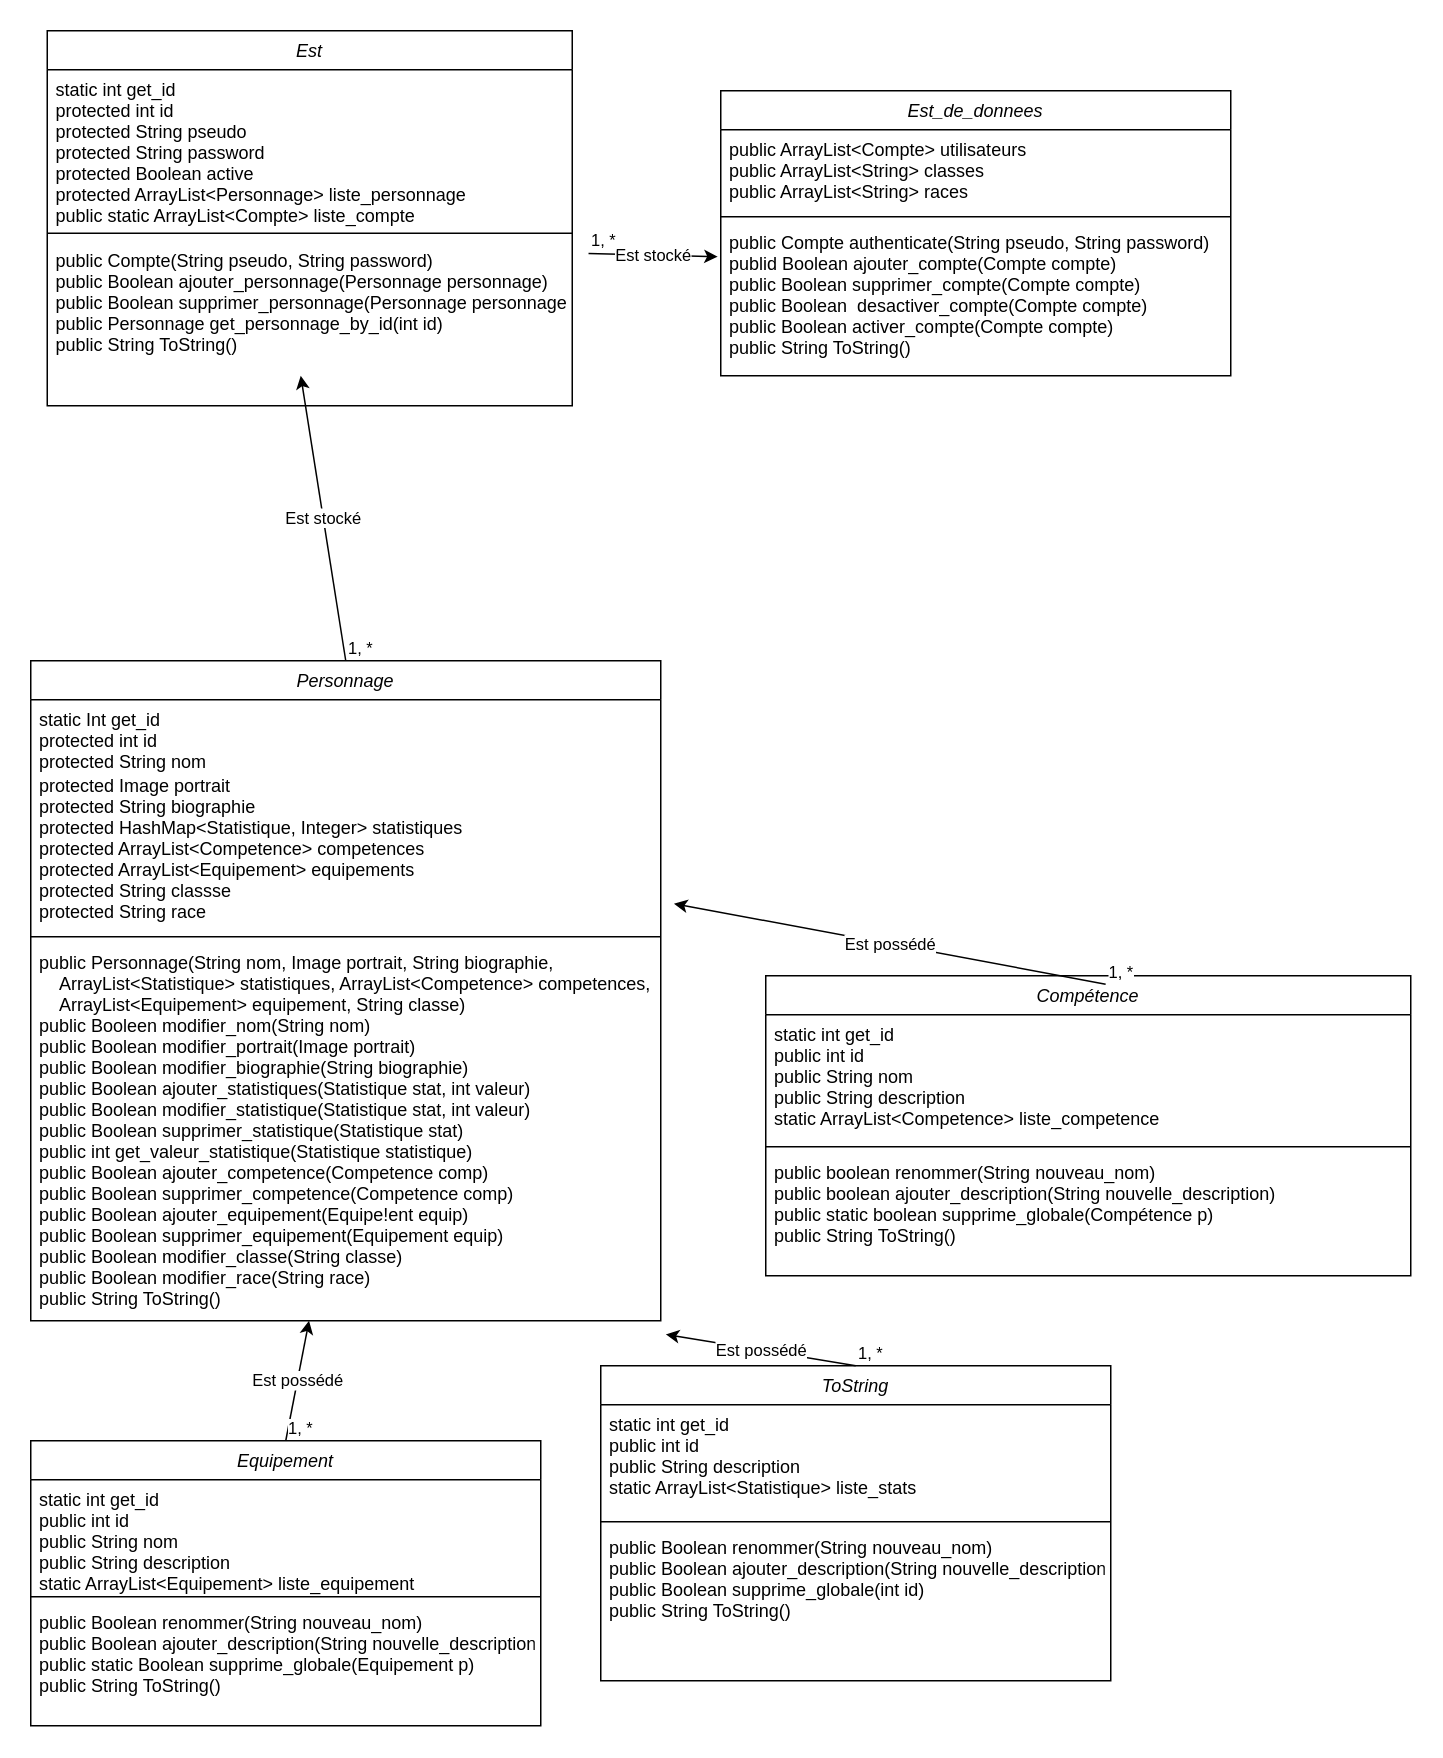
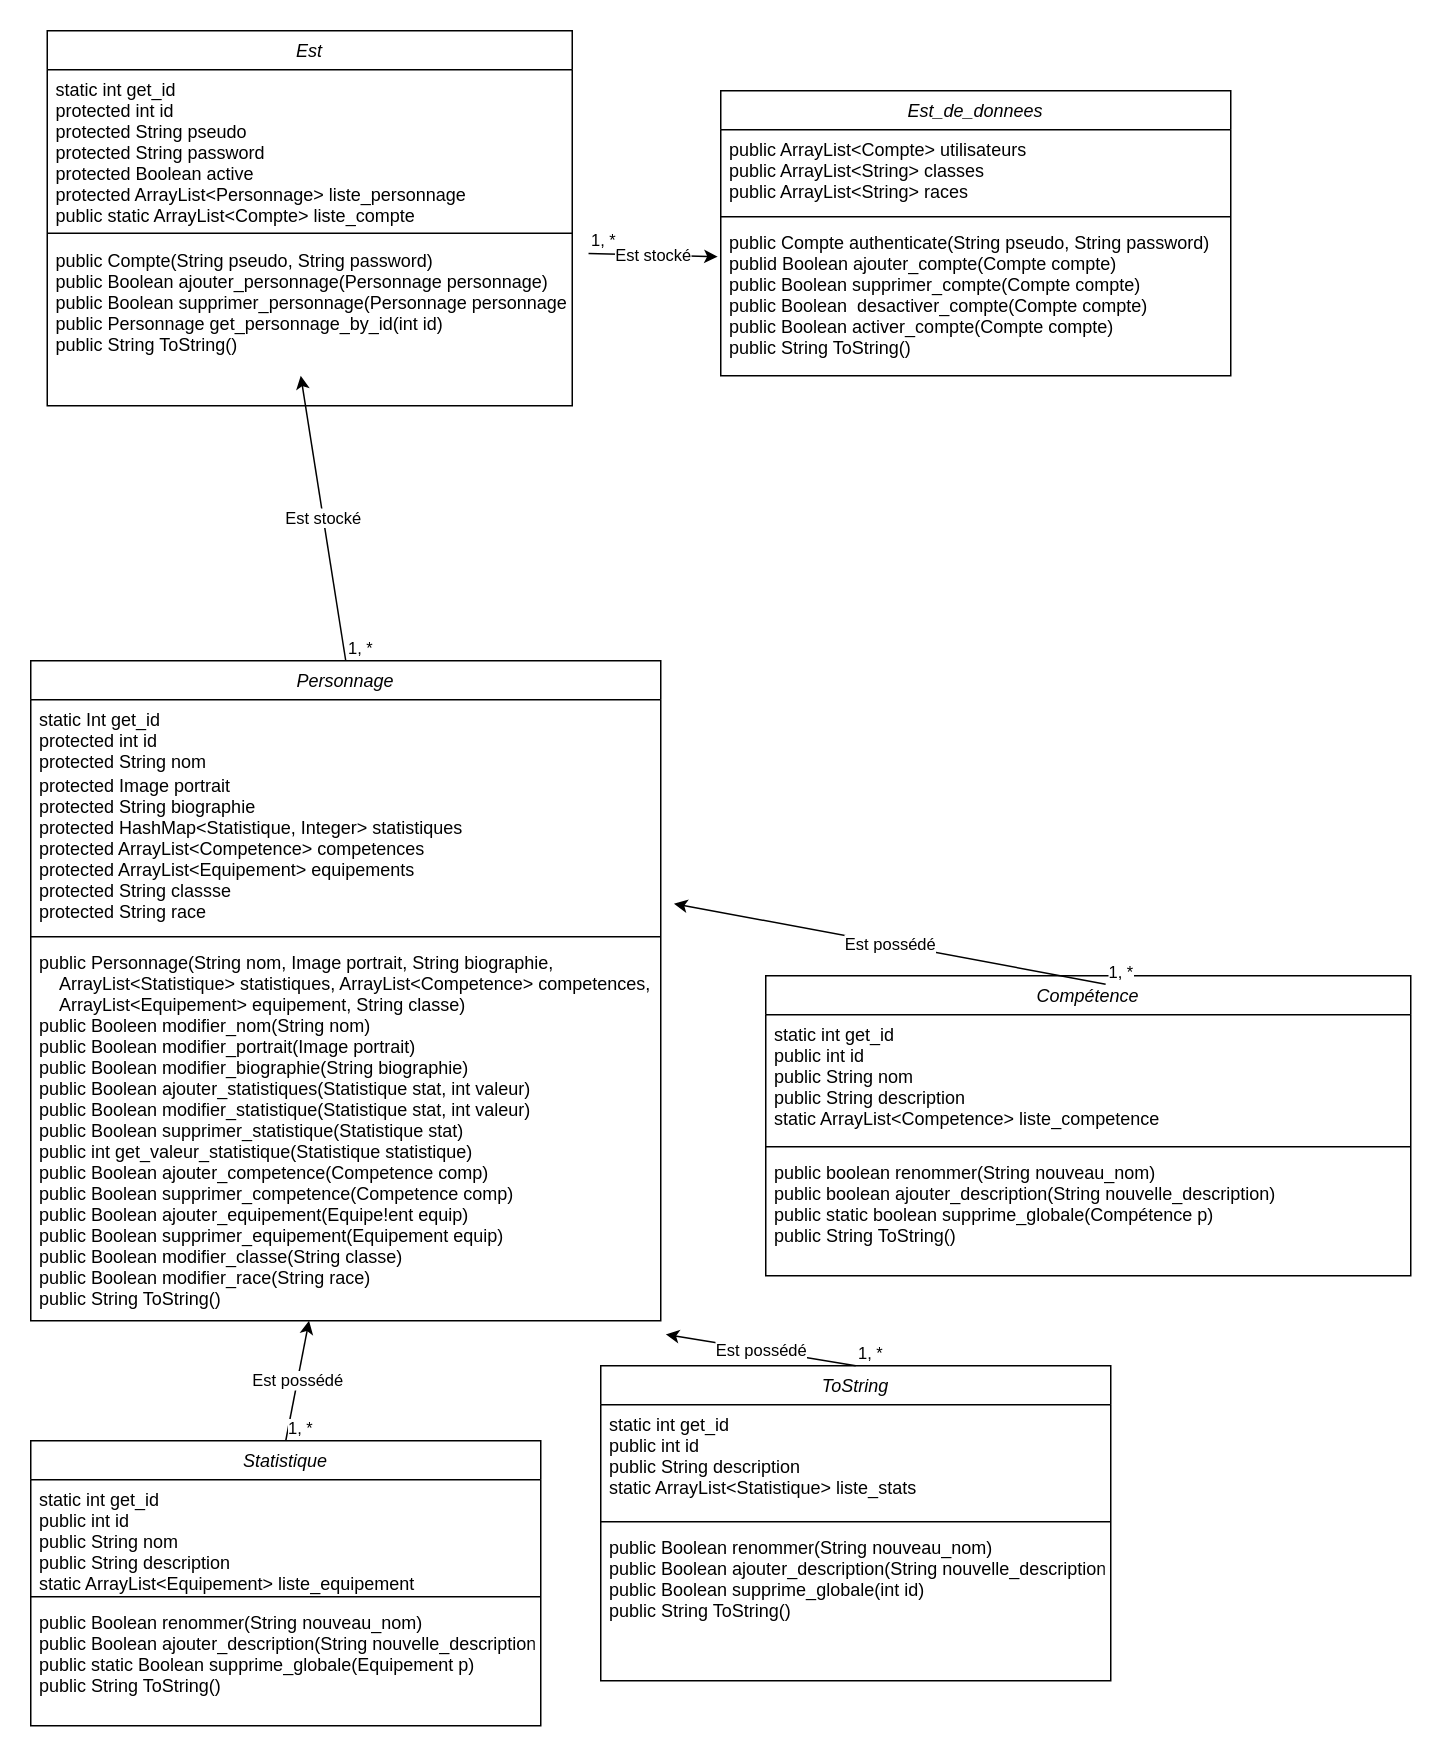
node "Equipement": label "Equipement" -> "Statistique"
